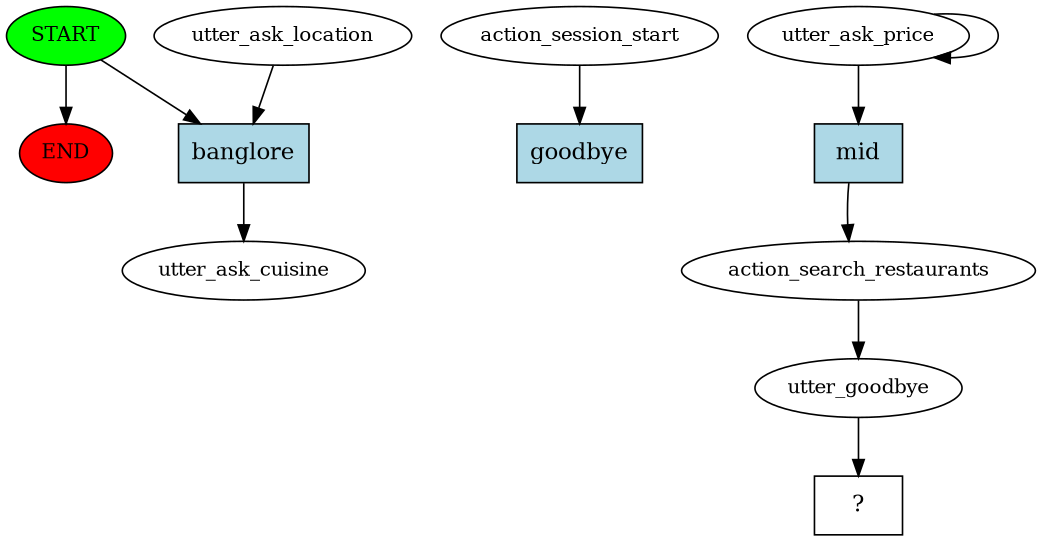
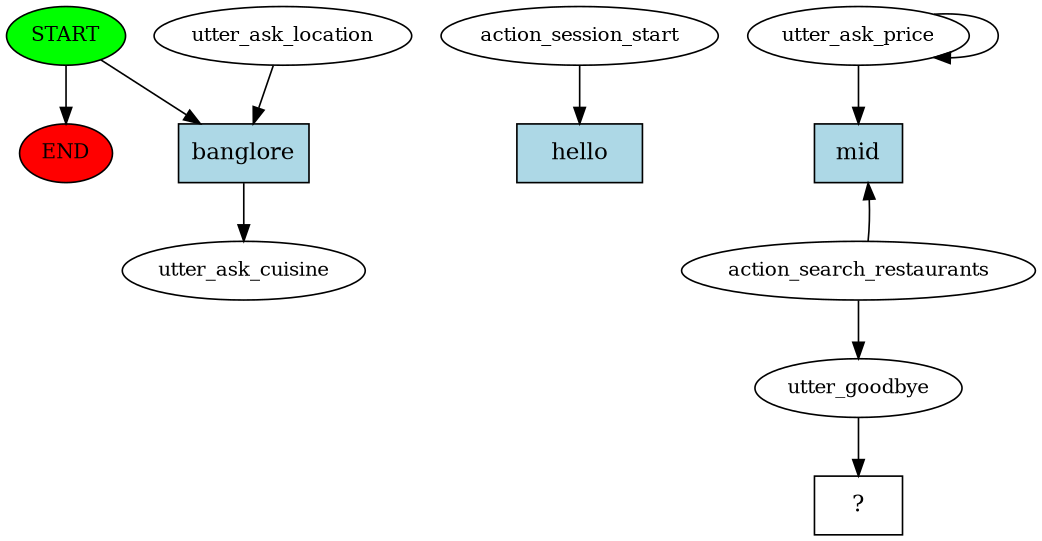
node "goodbye": label "goodbye" -> "hello"
edge "mid" -> "action_search_restaurants": reversed
